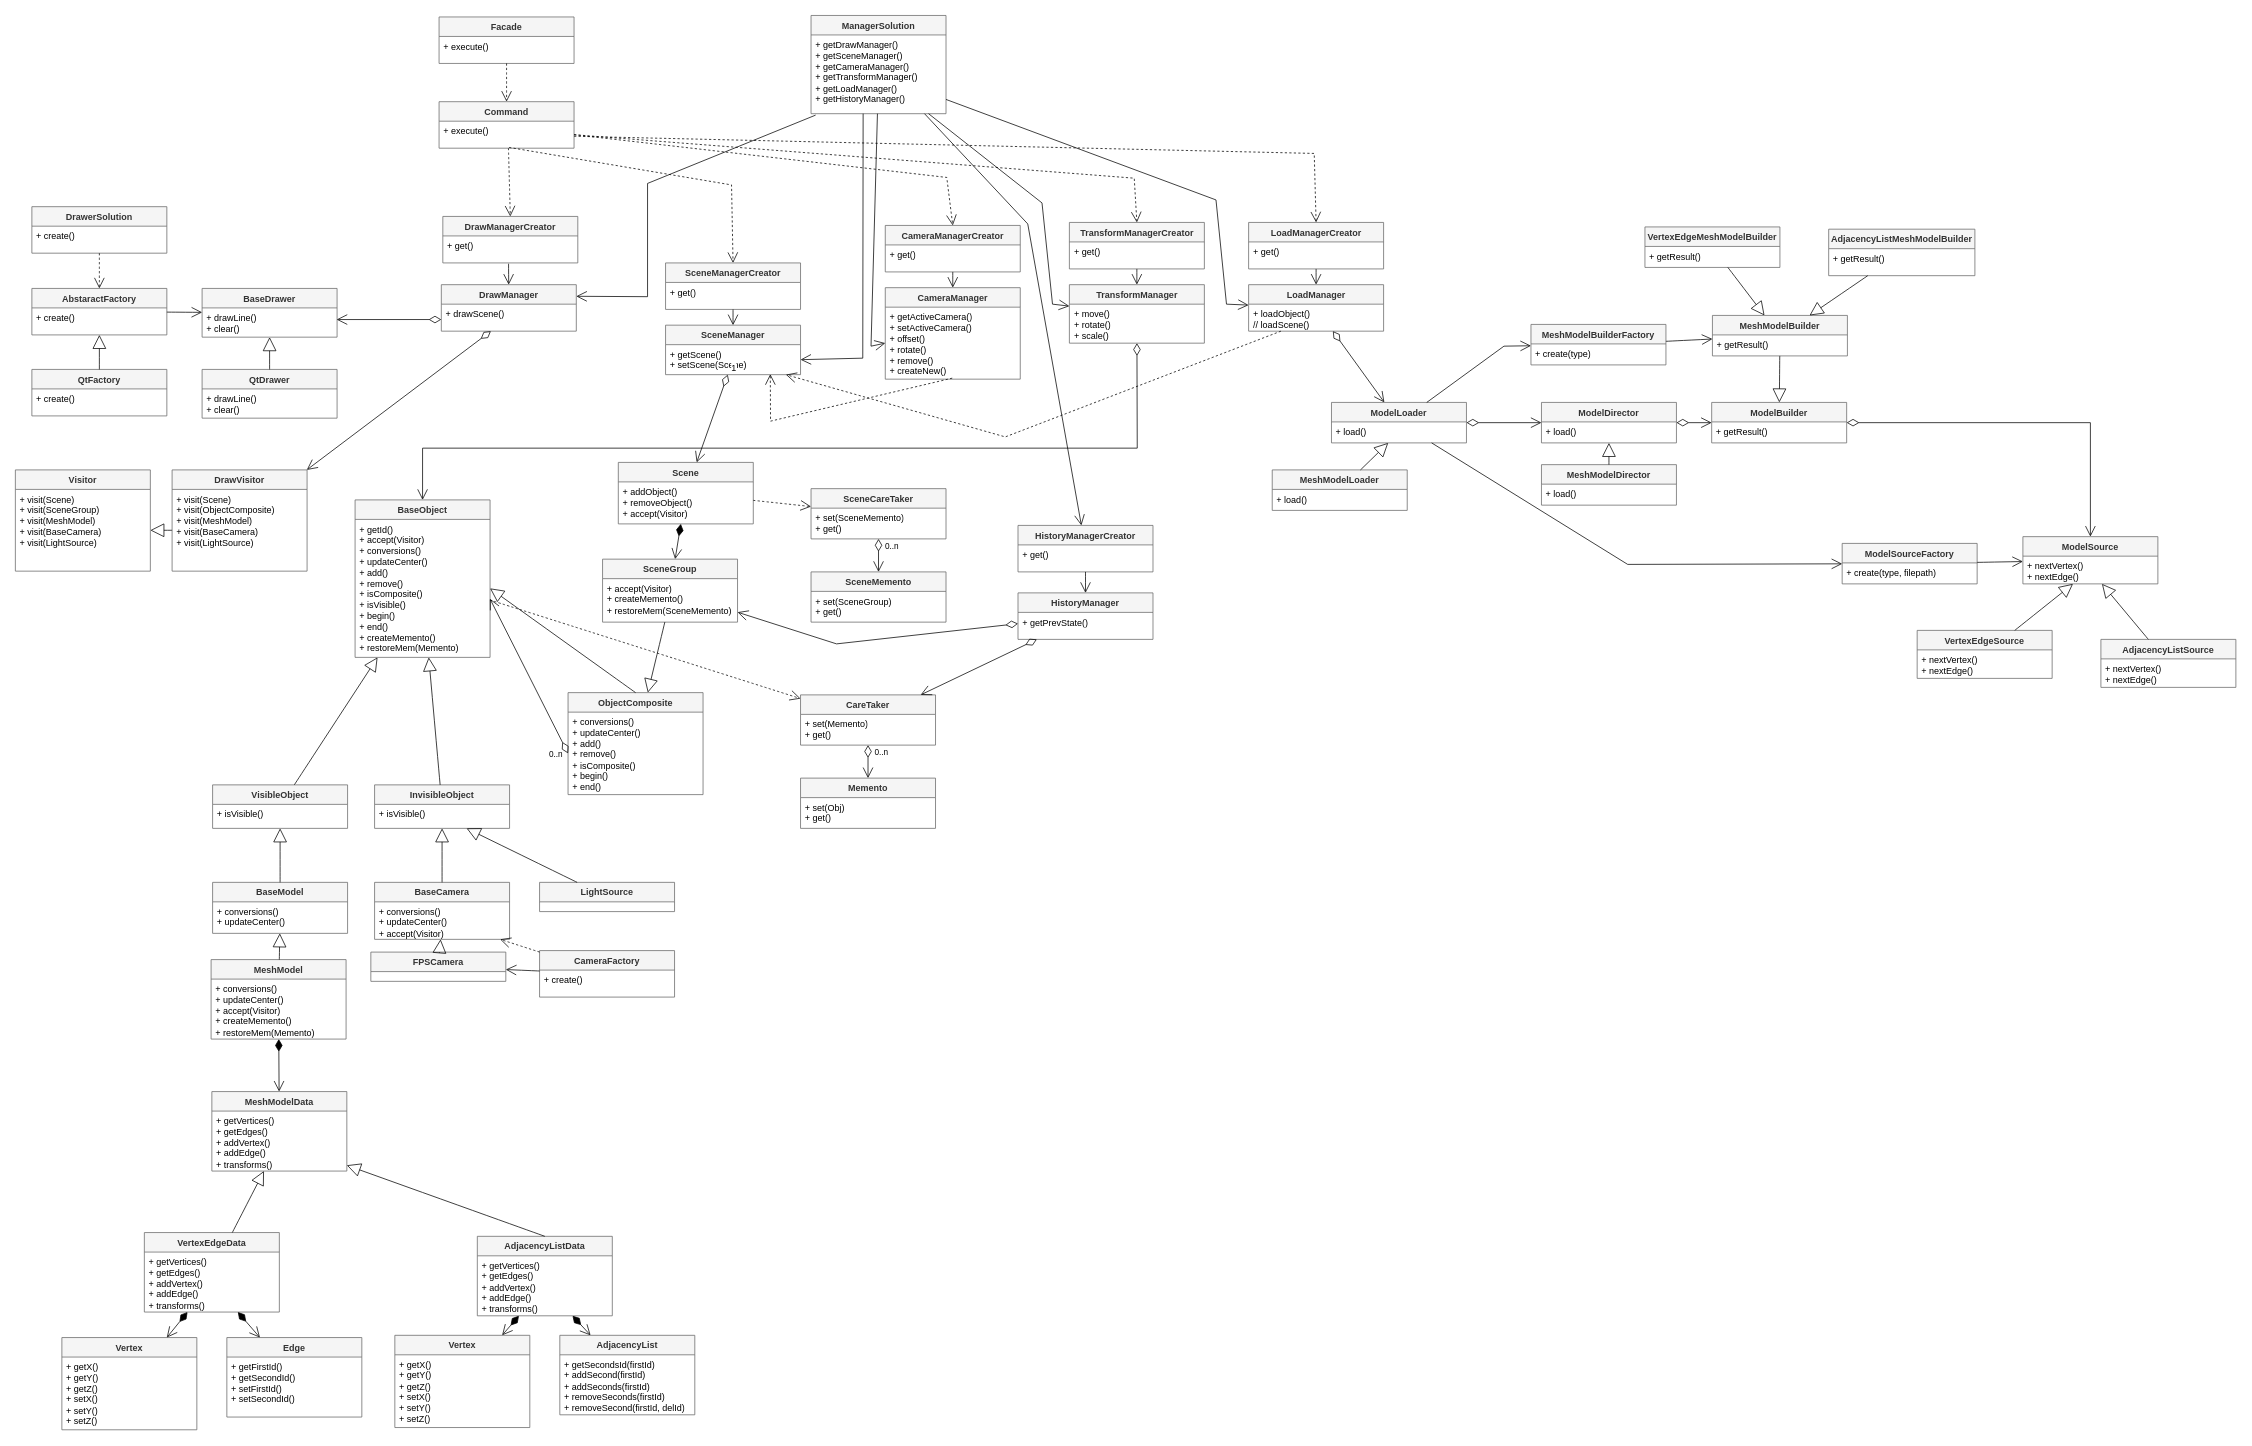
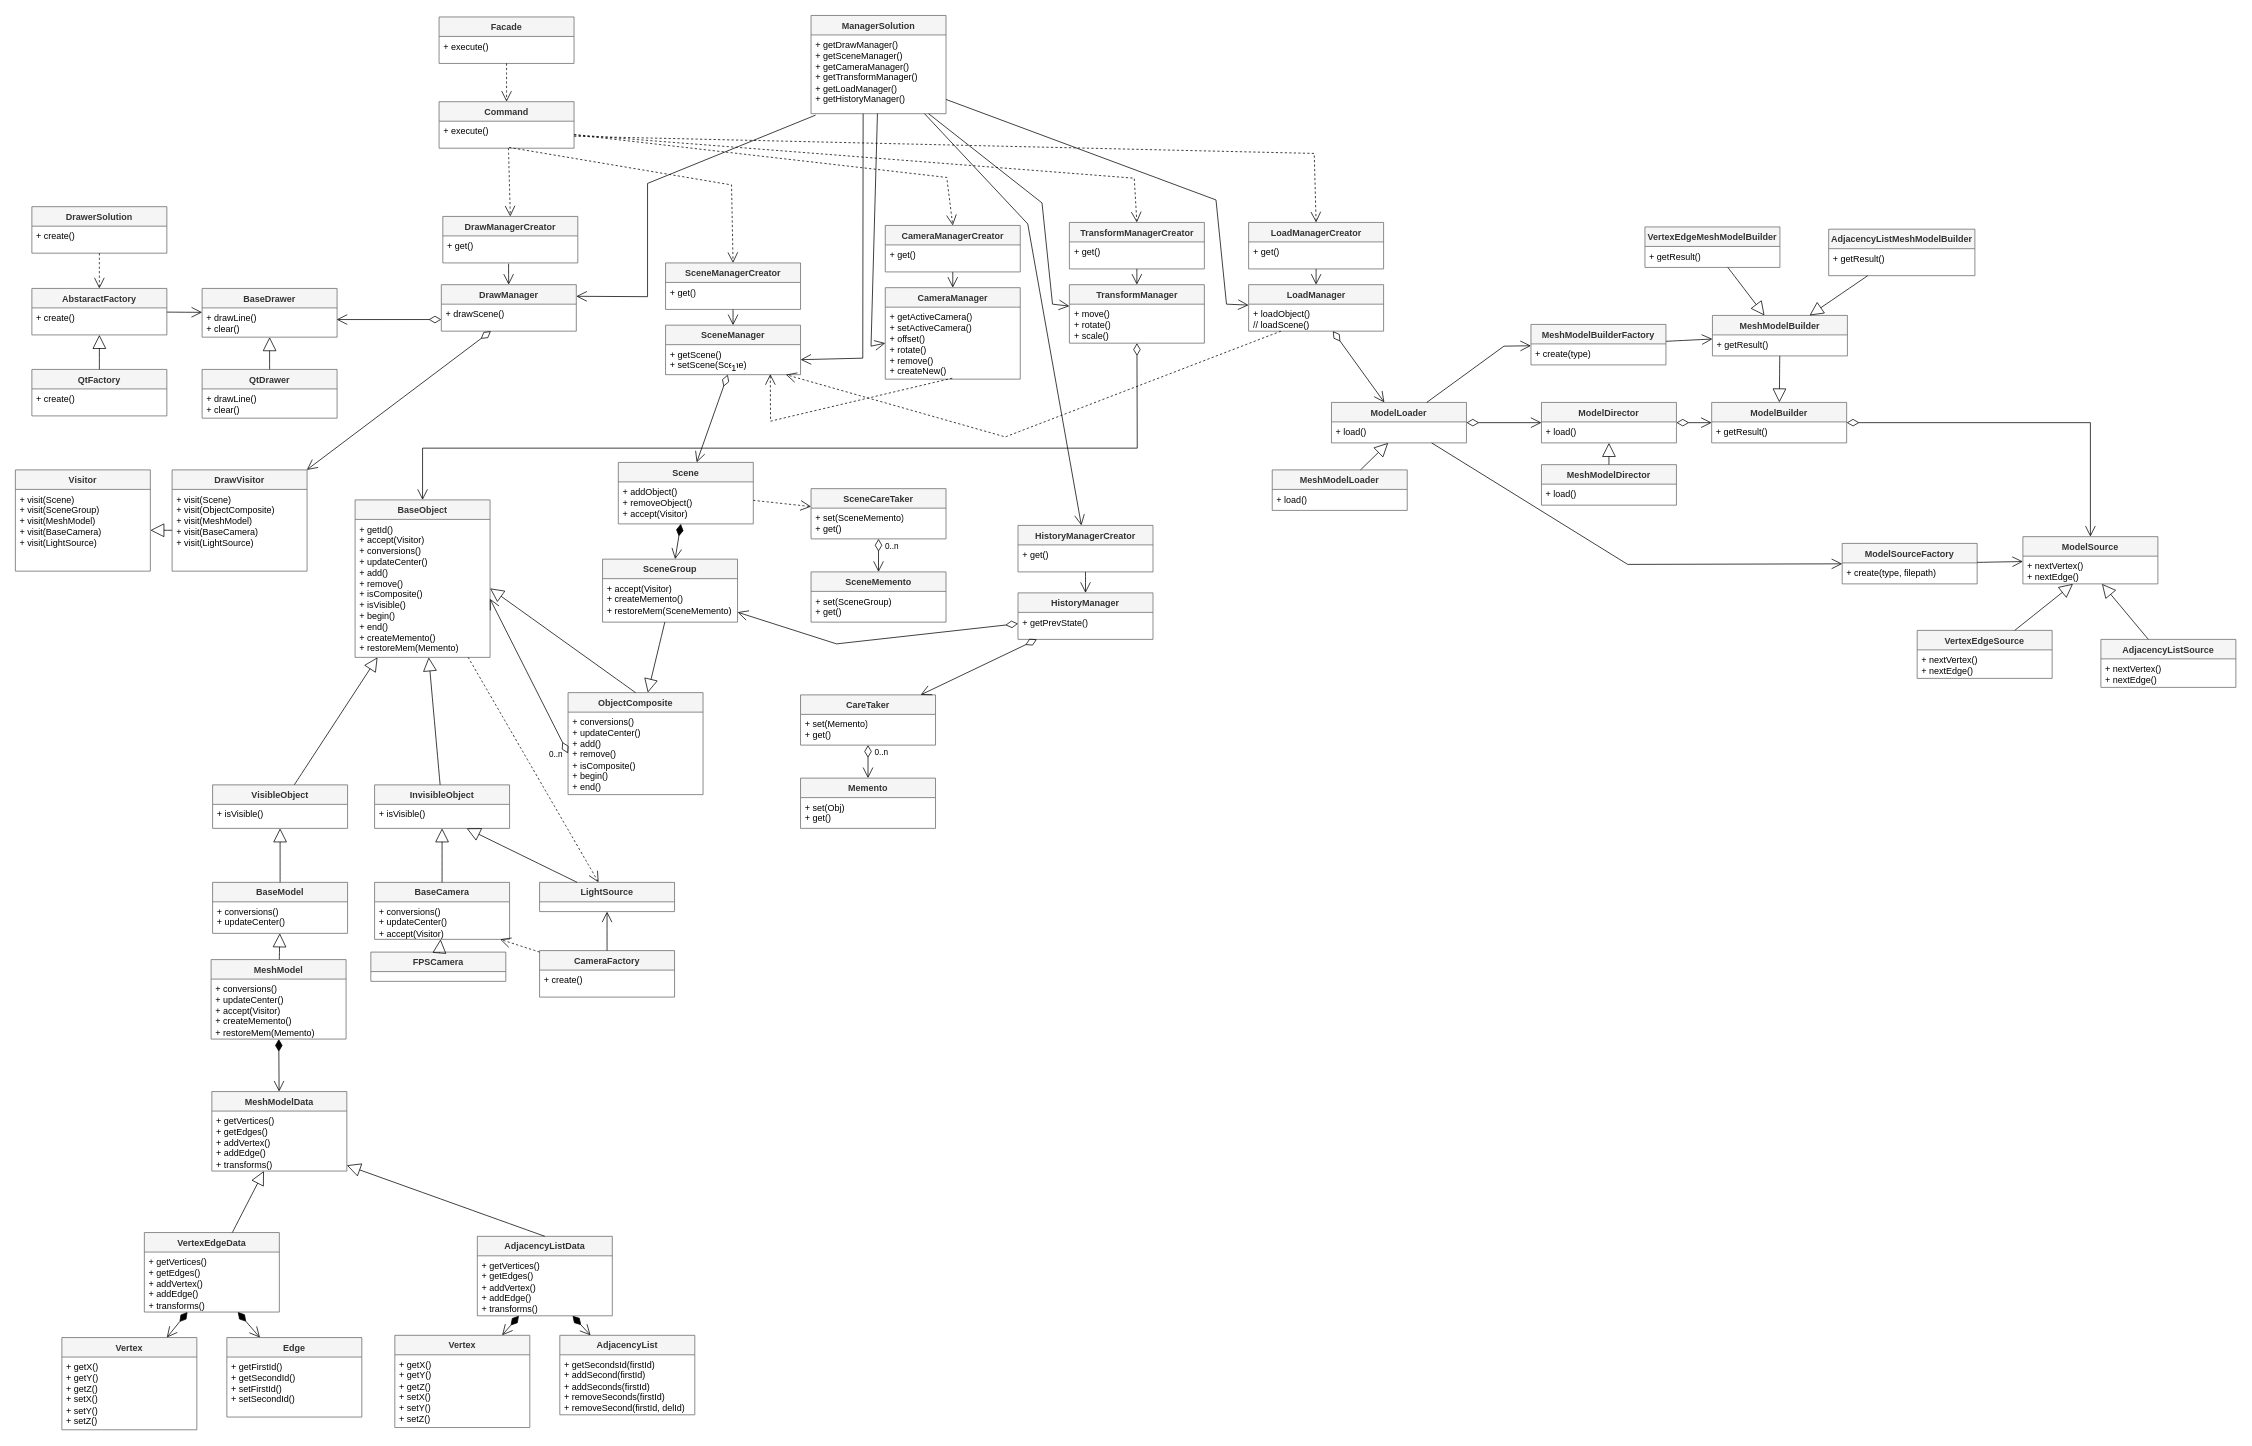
edge "BaseObject" -> "CareTaker": now "BaseObject" -> "LightSource"
edge "CameraFactory" -> "FPSCamera": now "CameraFactory" -> "LightSource"
